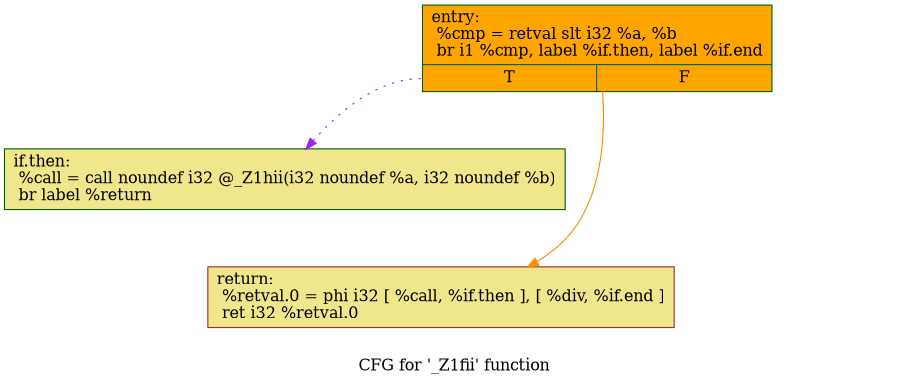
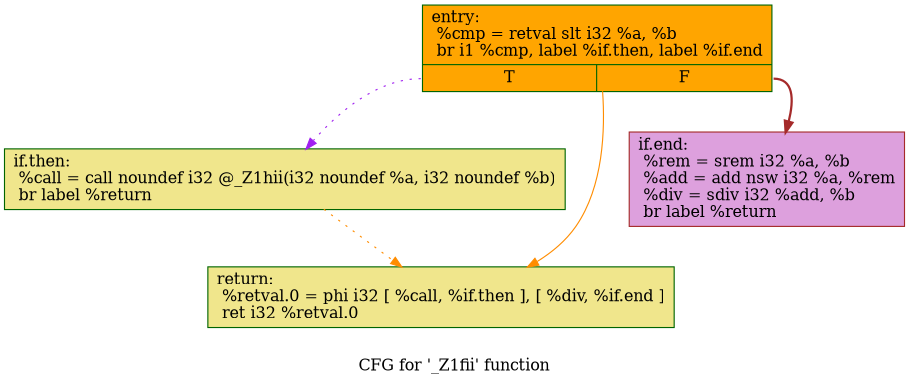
node "if.end:": added
edge "if.then:" -> "return:": added
node "return:": color brown -> darkgreen
